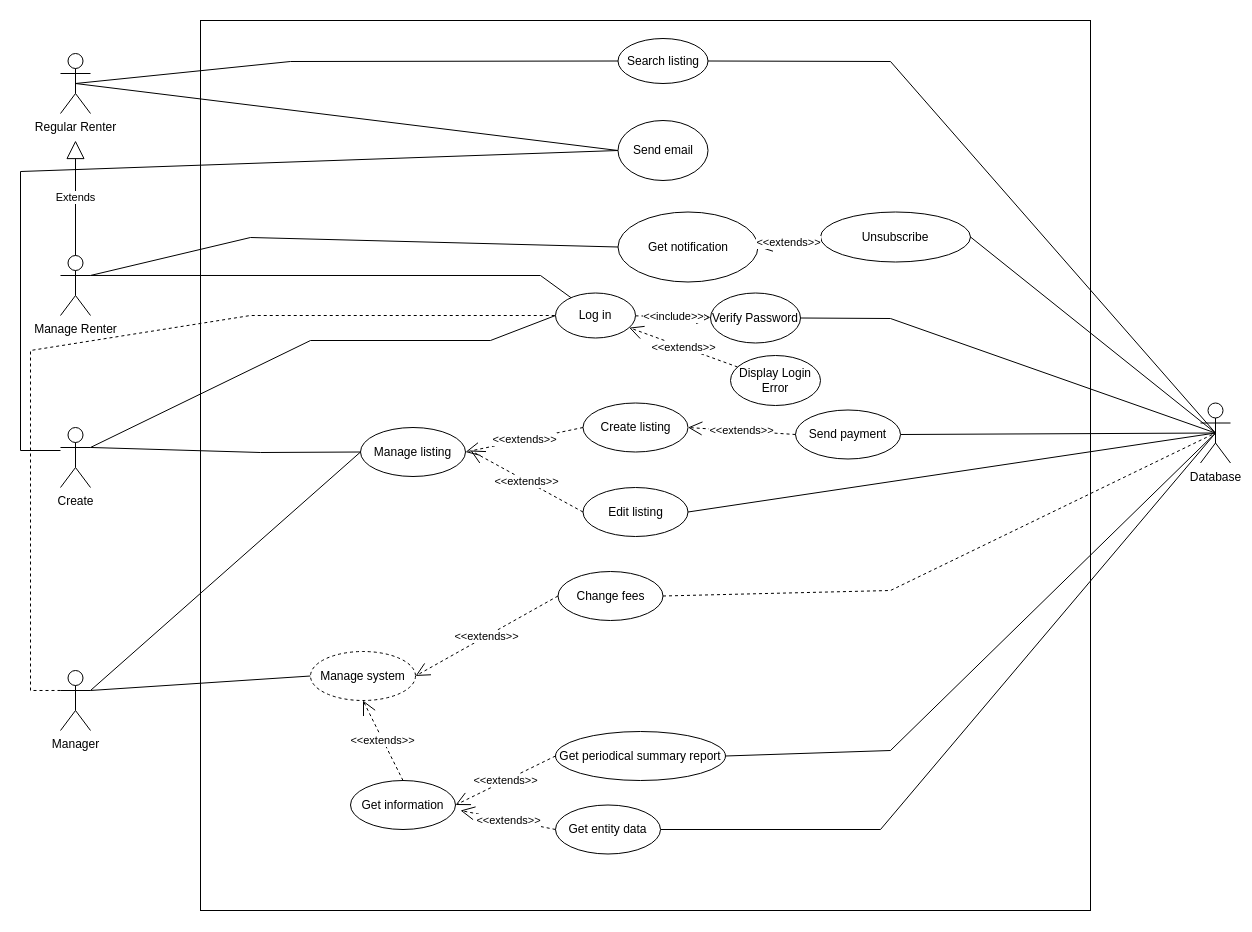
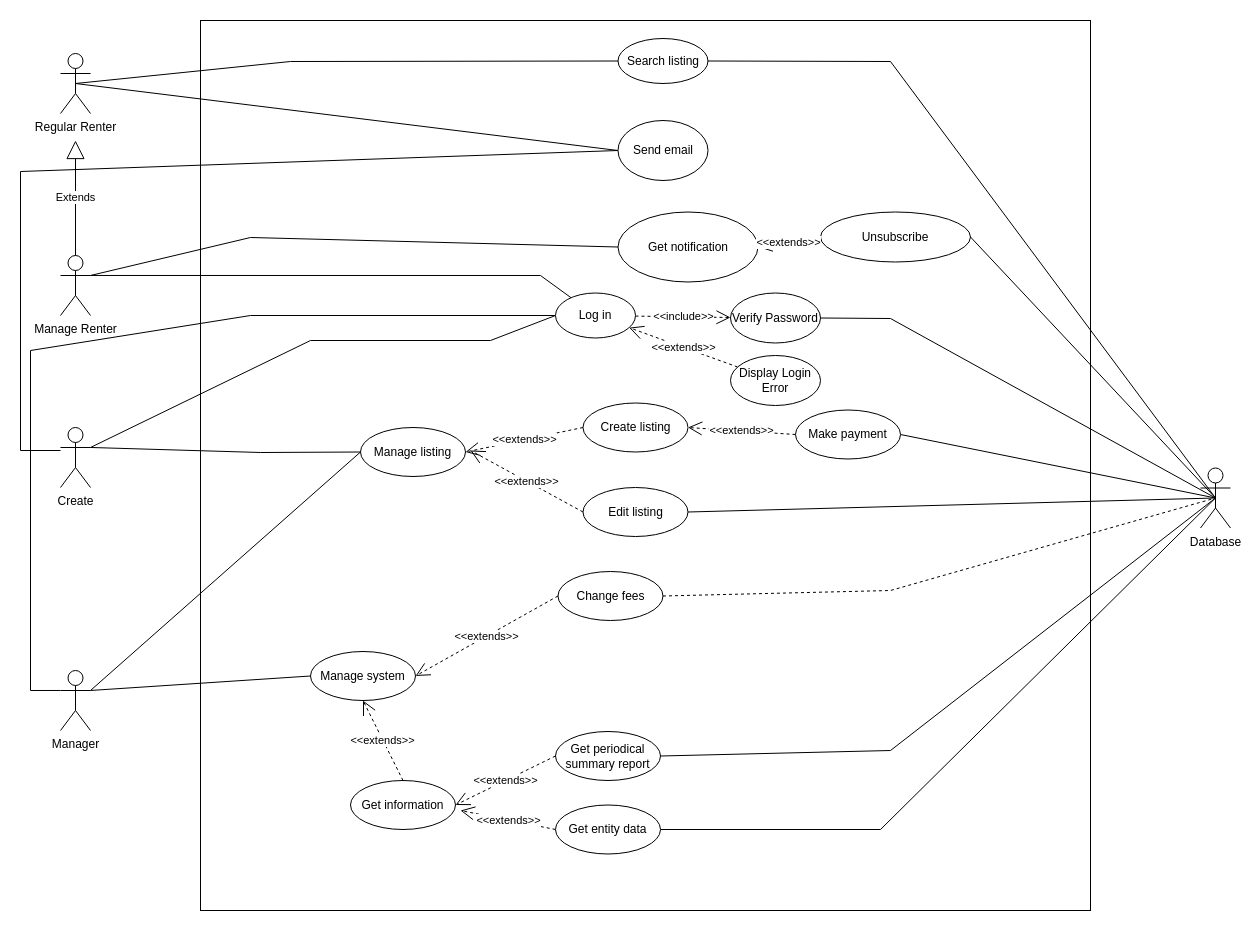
node "Verify Password": moved (756, 318) -> (776, 318)
edge "Log in" -- "Manager": style dashed -> solid
node "Database": moved (1216, 433) -> (1216, 498)
node "Send payment": label "Send payment" -> "Make payment"
node "Manage system": style dashed -> solid
node "Get periodical summary report": size 170x49 -> 105x49
